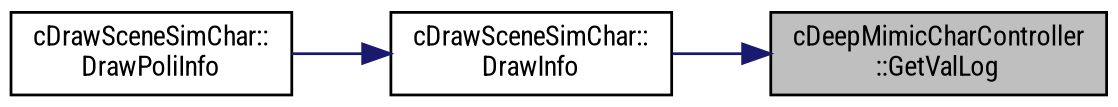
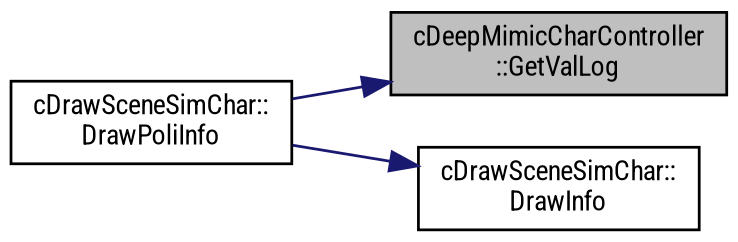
edge "cDrawSceneSimChar:: DrawInfo" -> "cDeepMimicCharController ::GetValLog": now "cDrawSceneSimChar:: DrawPoliInfo" -> "cDeepMimicCharController ::GetValLog"
